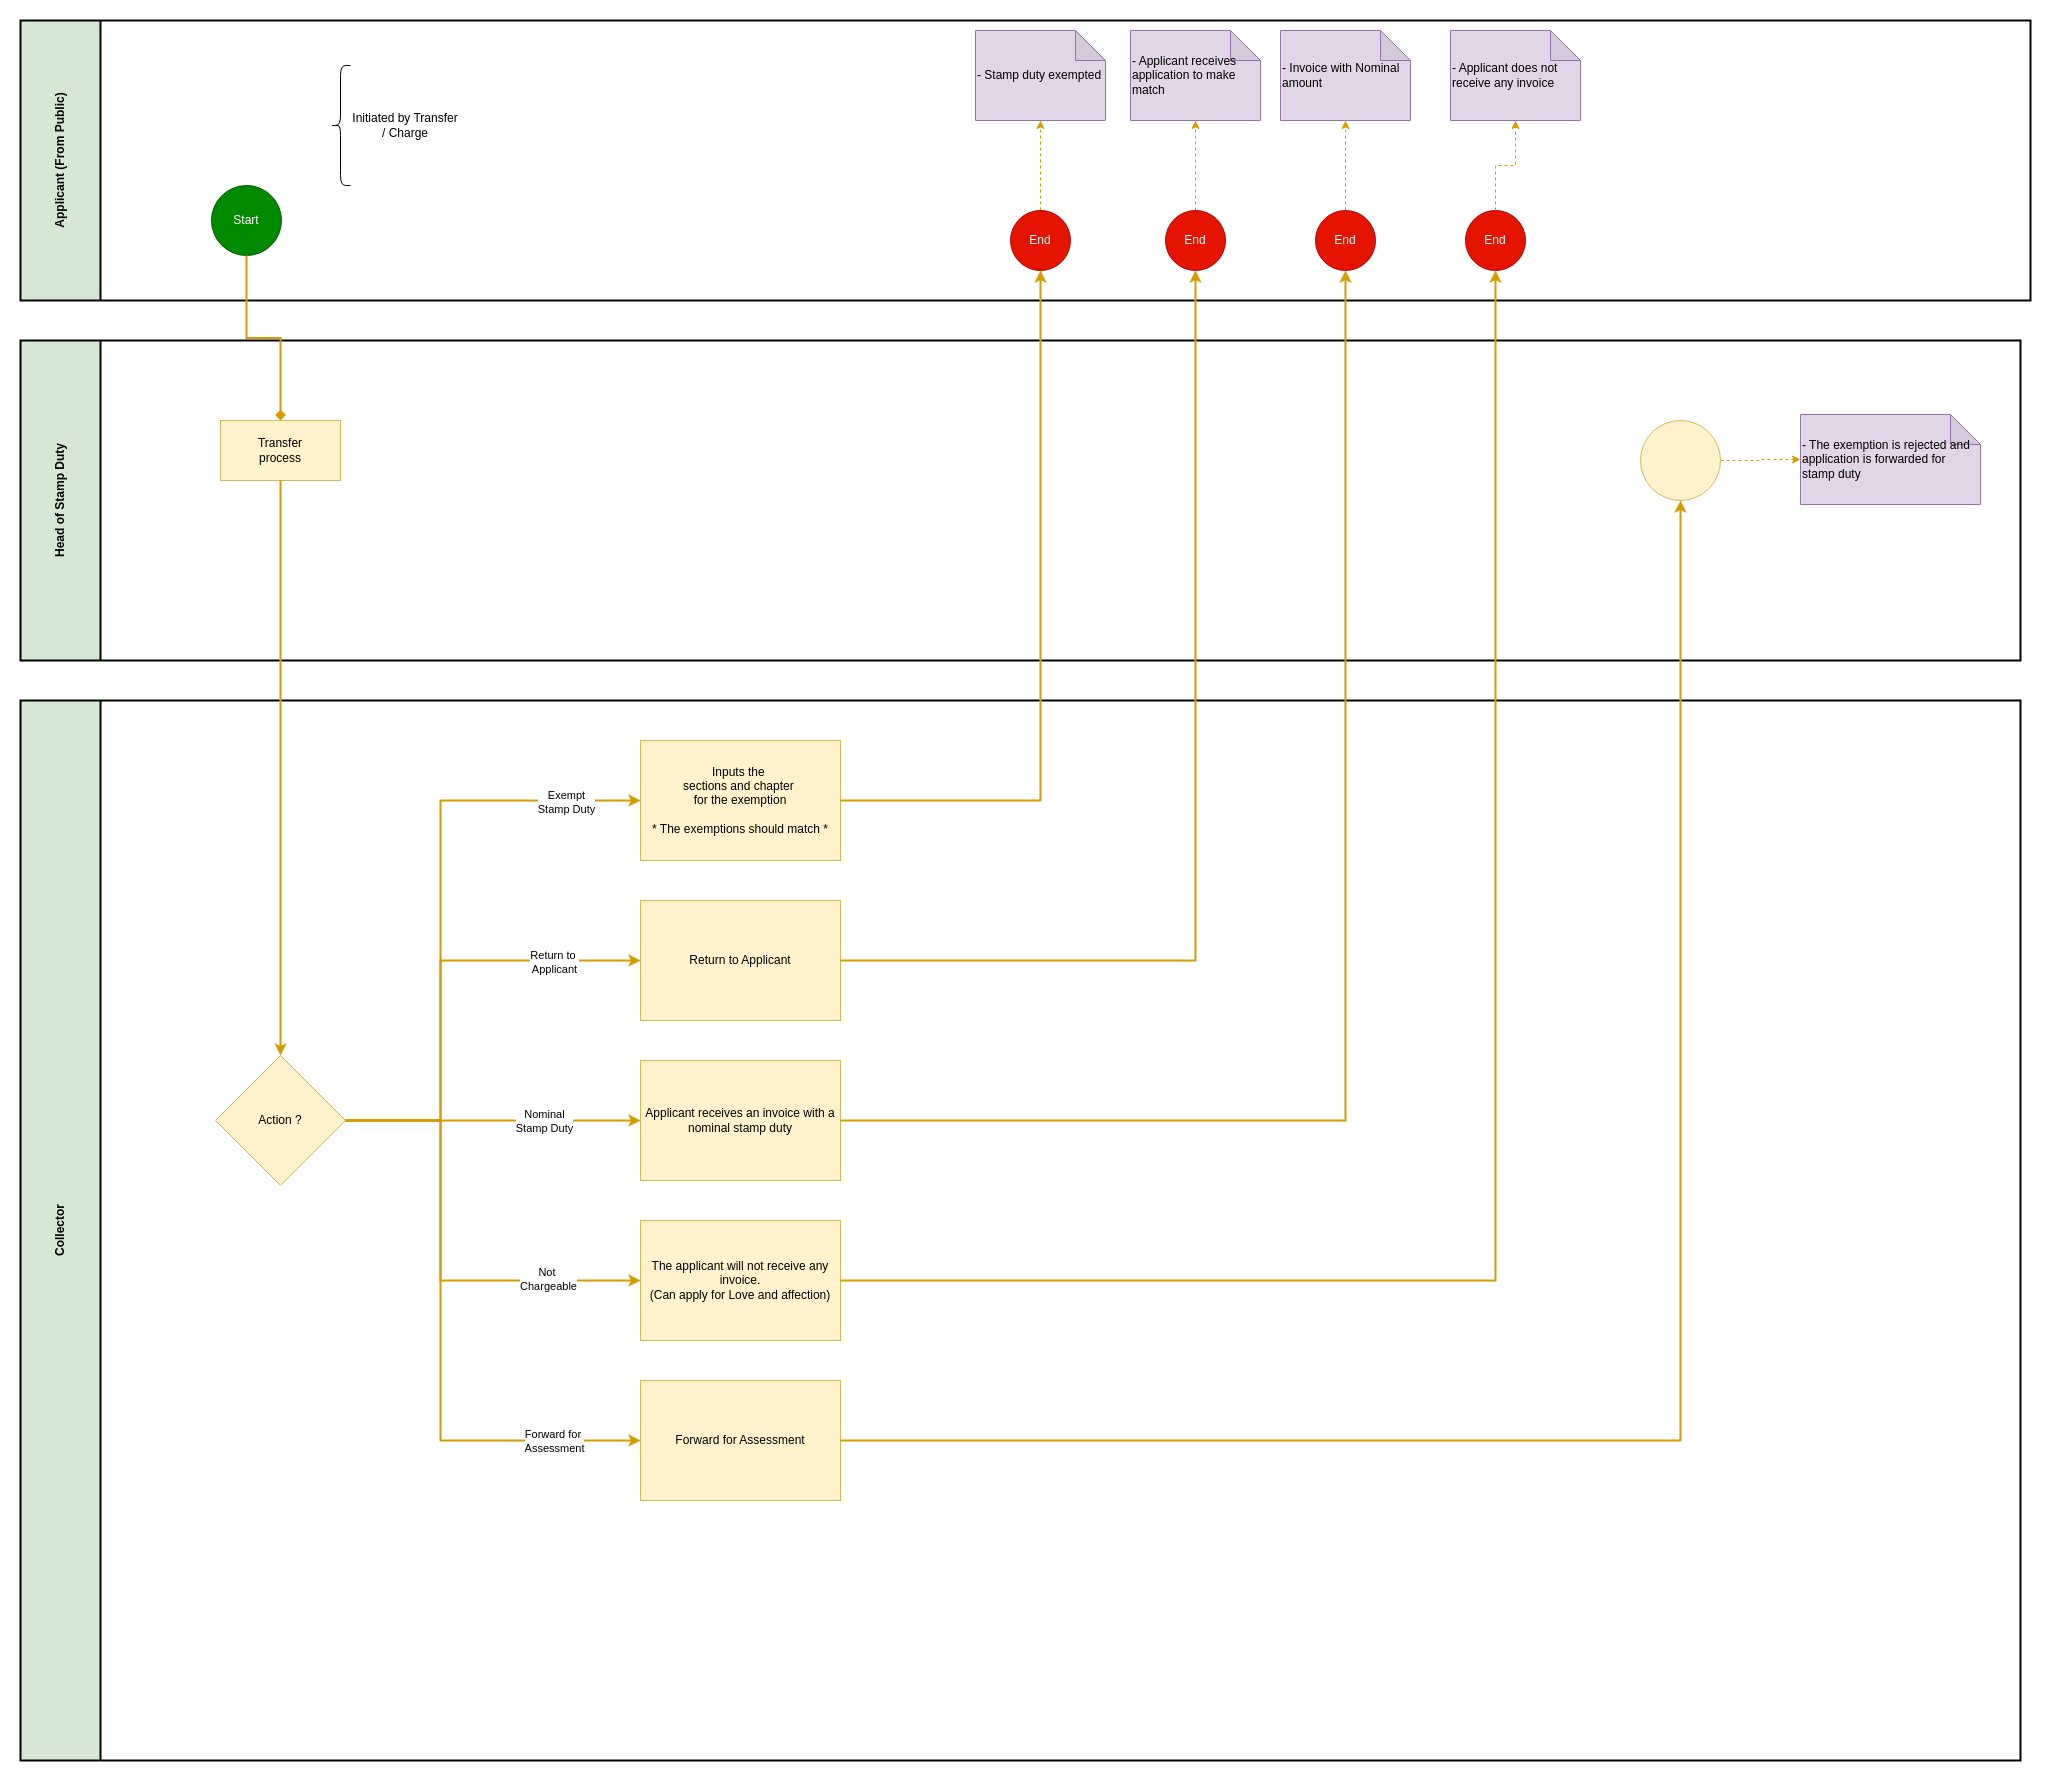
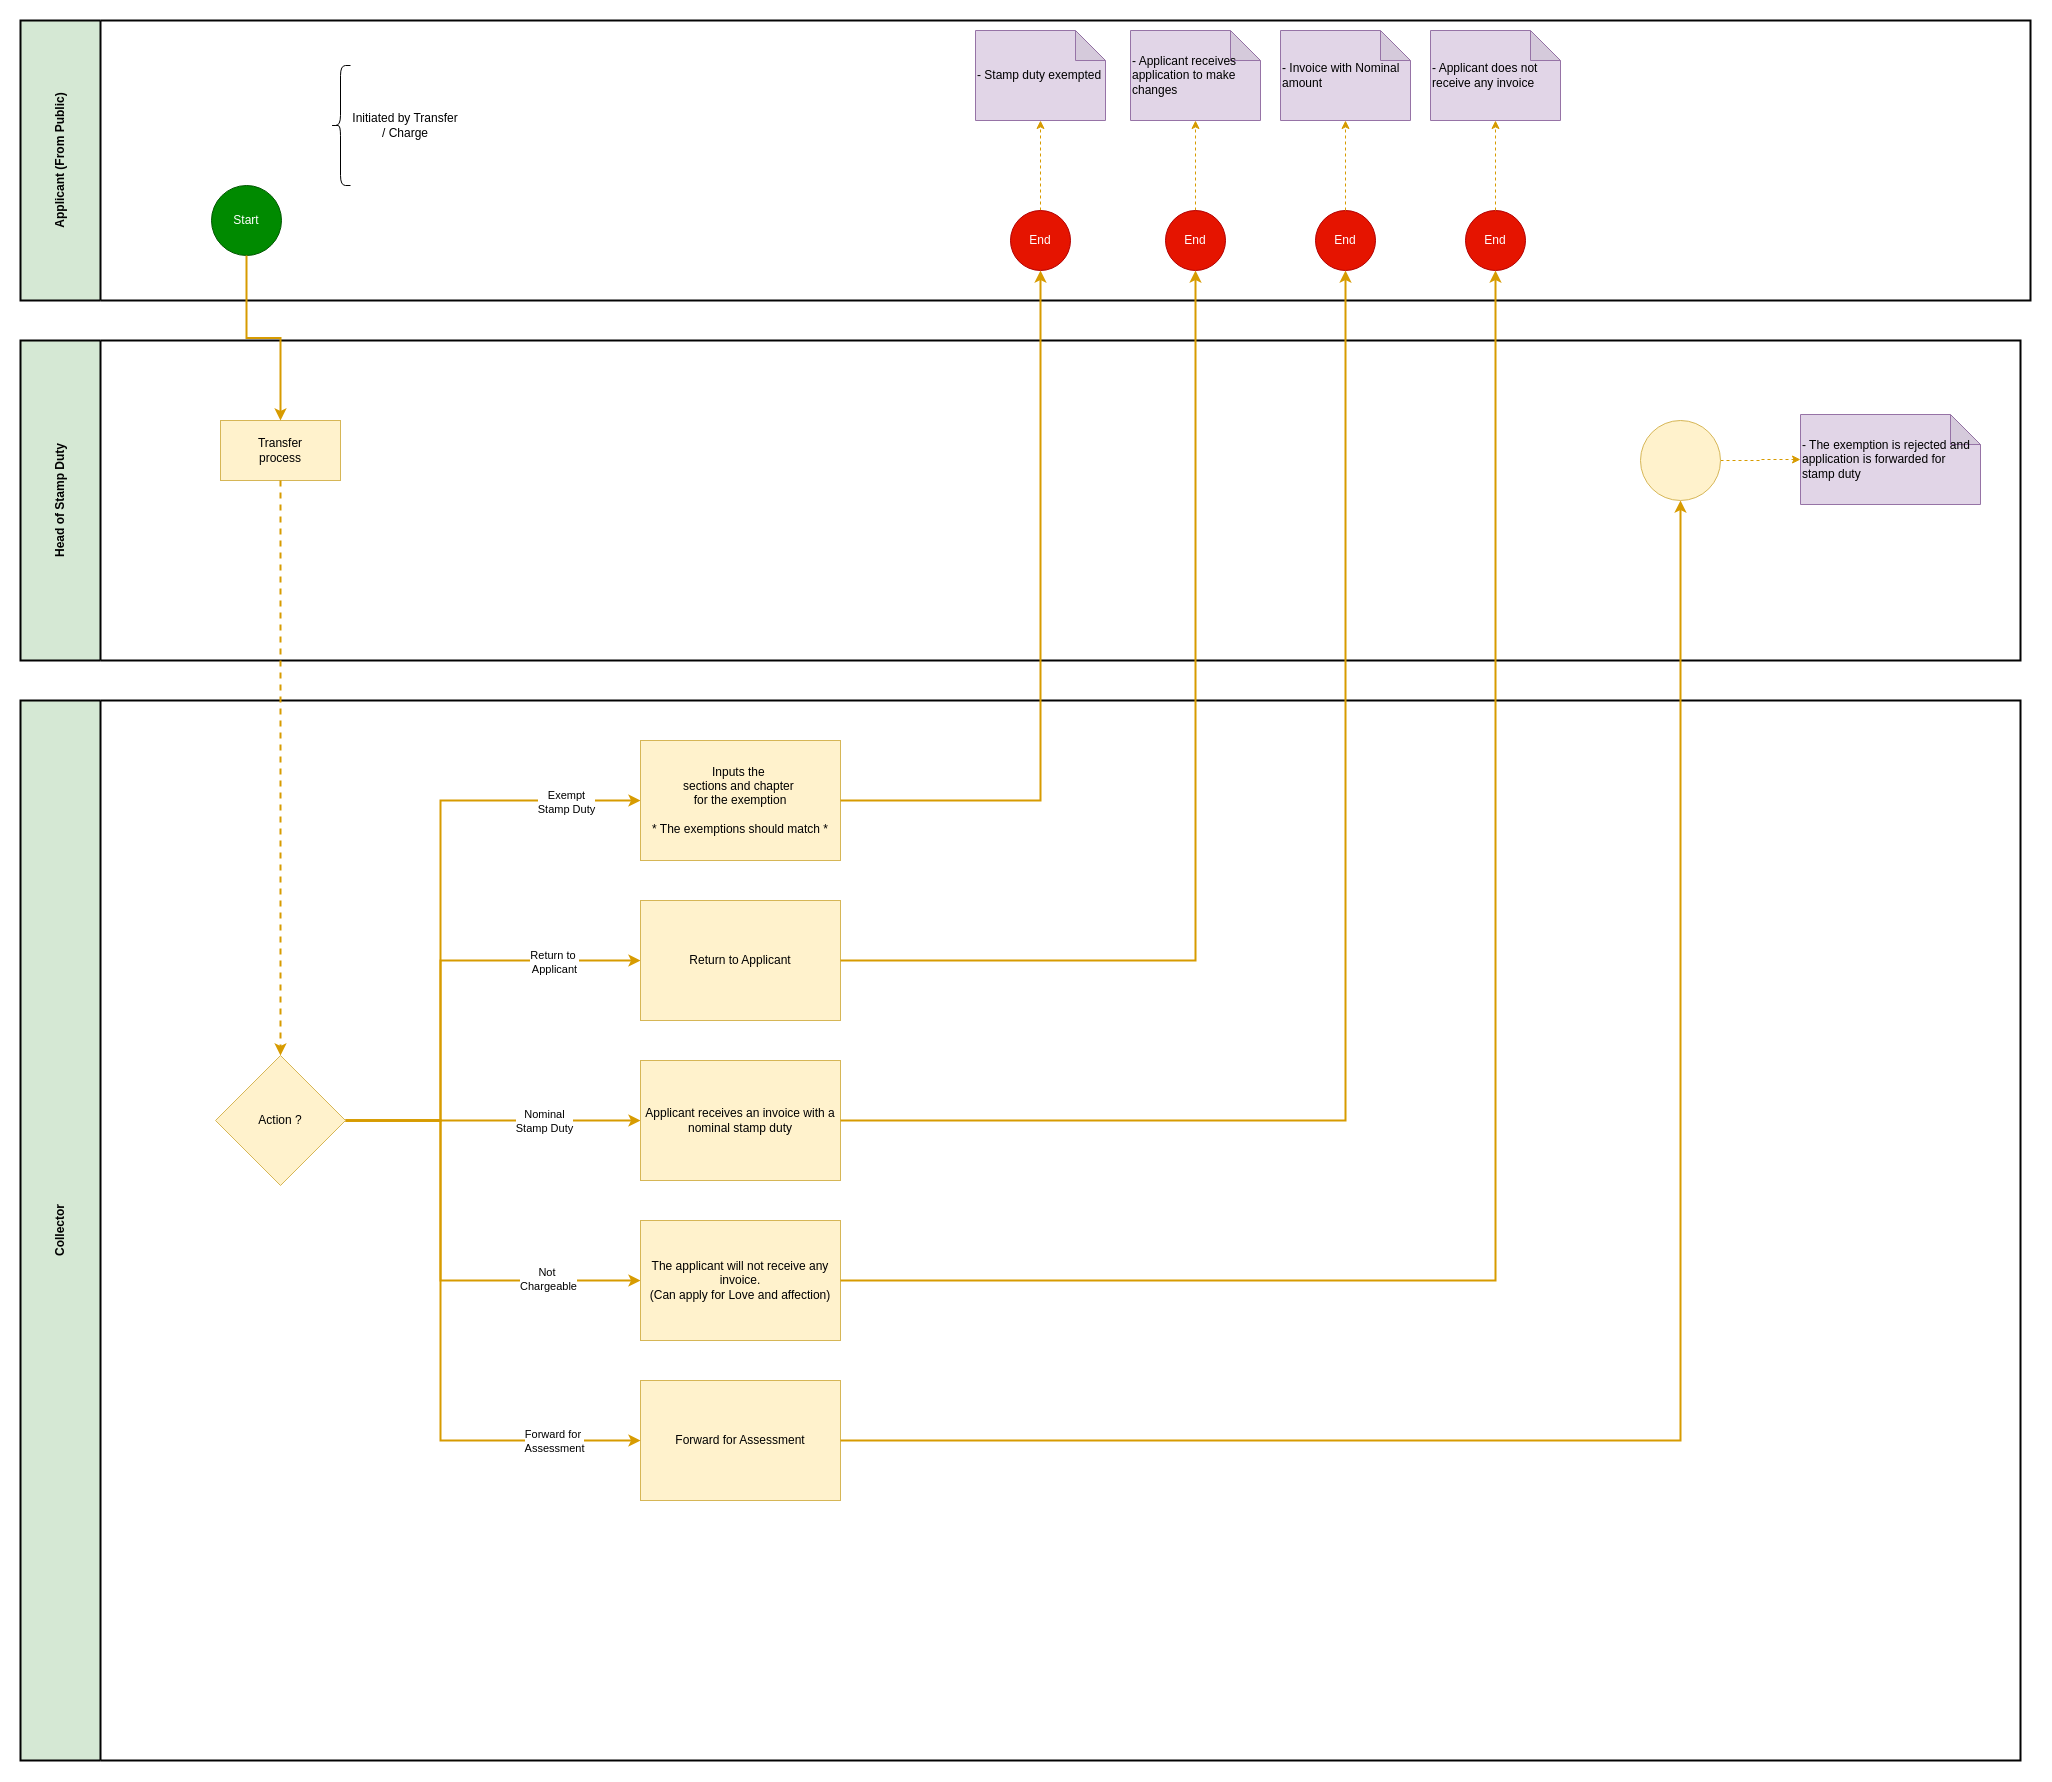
node "- Applicant receives application to make match": label "- Applicant receives application to make match" -> "- Applicant receives application to make changes"
node "- Applicant does not receive any invoice": moved (1516, 76) -> (1496, 76)
edge "Start" -> "Transfer process": arrowhead diamond -> classic
edge "Transfer process" -> "Action ?": style solid -> dashed
